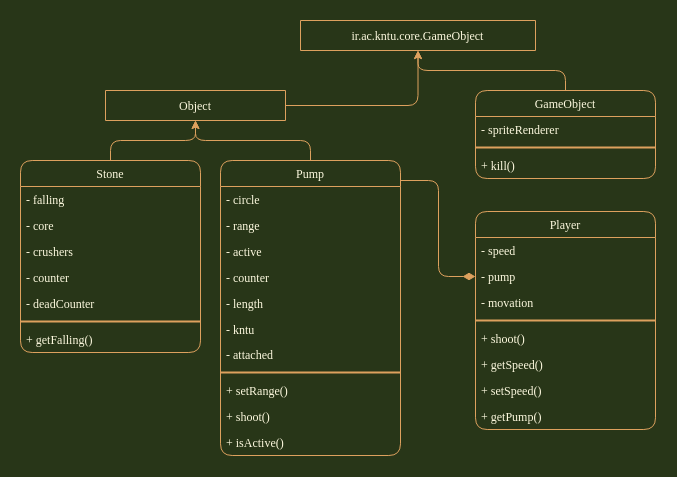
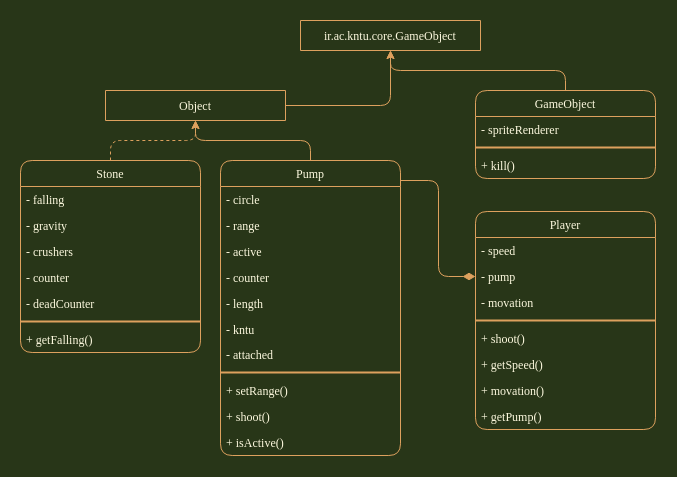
node "ir.ac.kntu.core.GameObject": size 235x30 -> 180x30
edge "Stone" -> "Object": style solid -> dashed
node "- core": label "- core" -> "- gravity"
node "+ setSpeed()": label "+ setSpeed()" -> "+ movation()"
